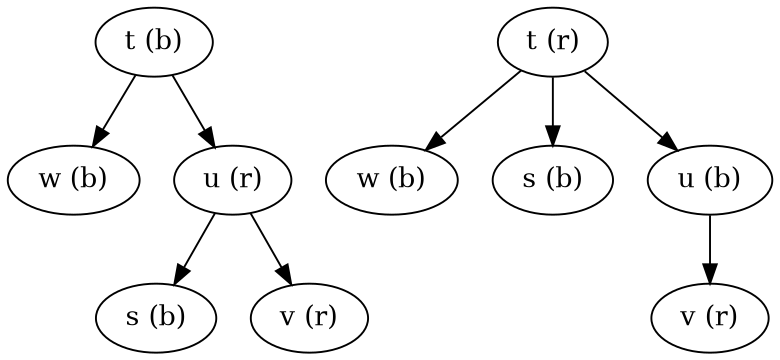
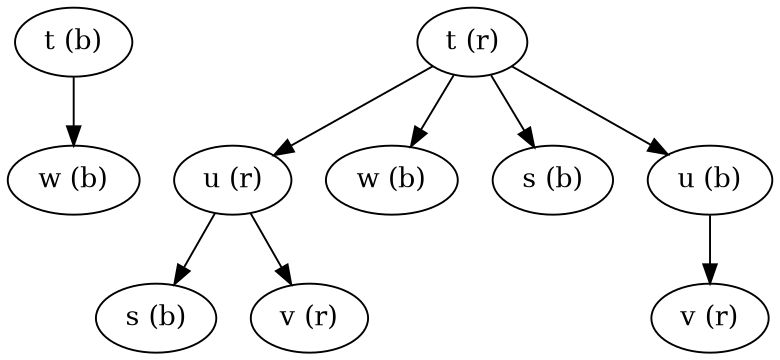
edge "t (b)" -> "u (r)": now "t (r)" -> "u (r)"
